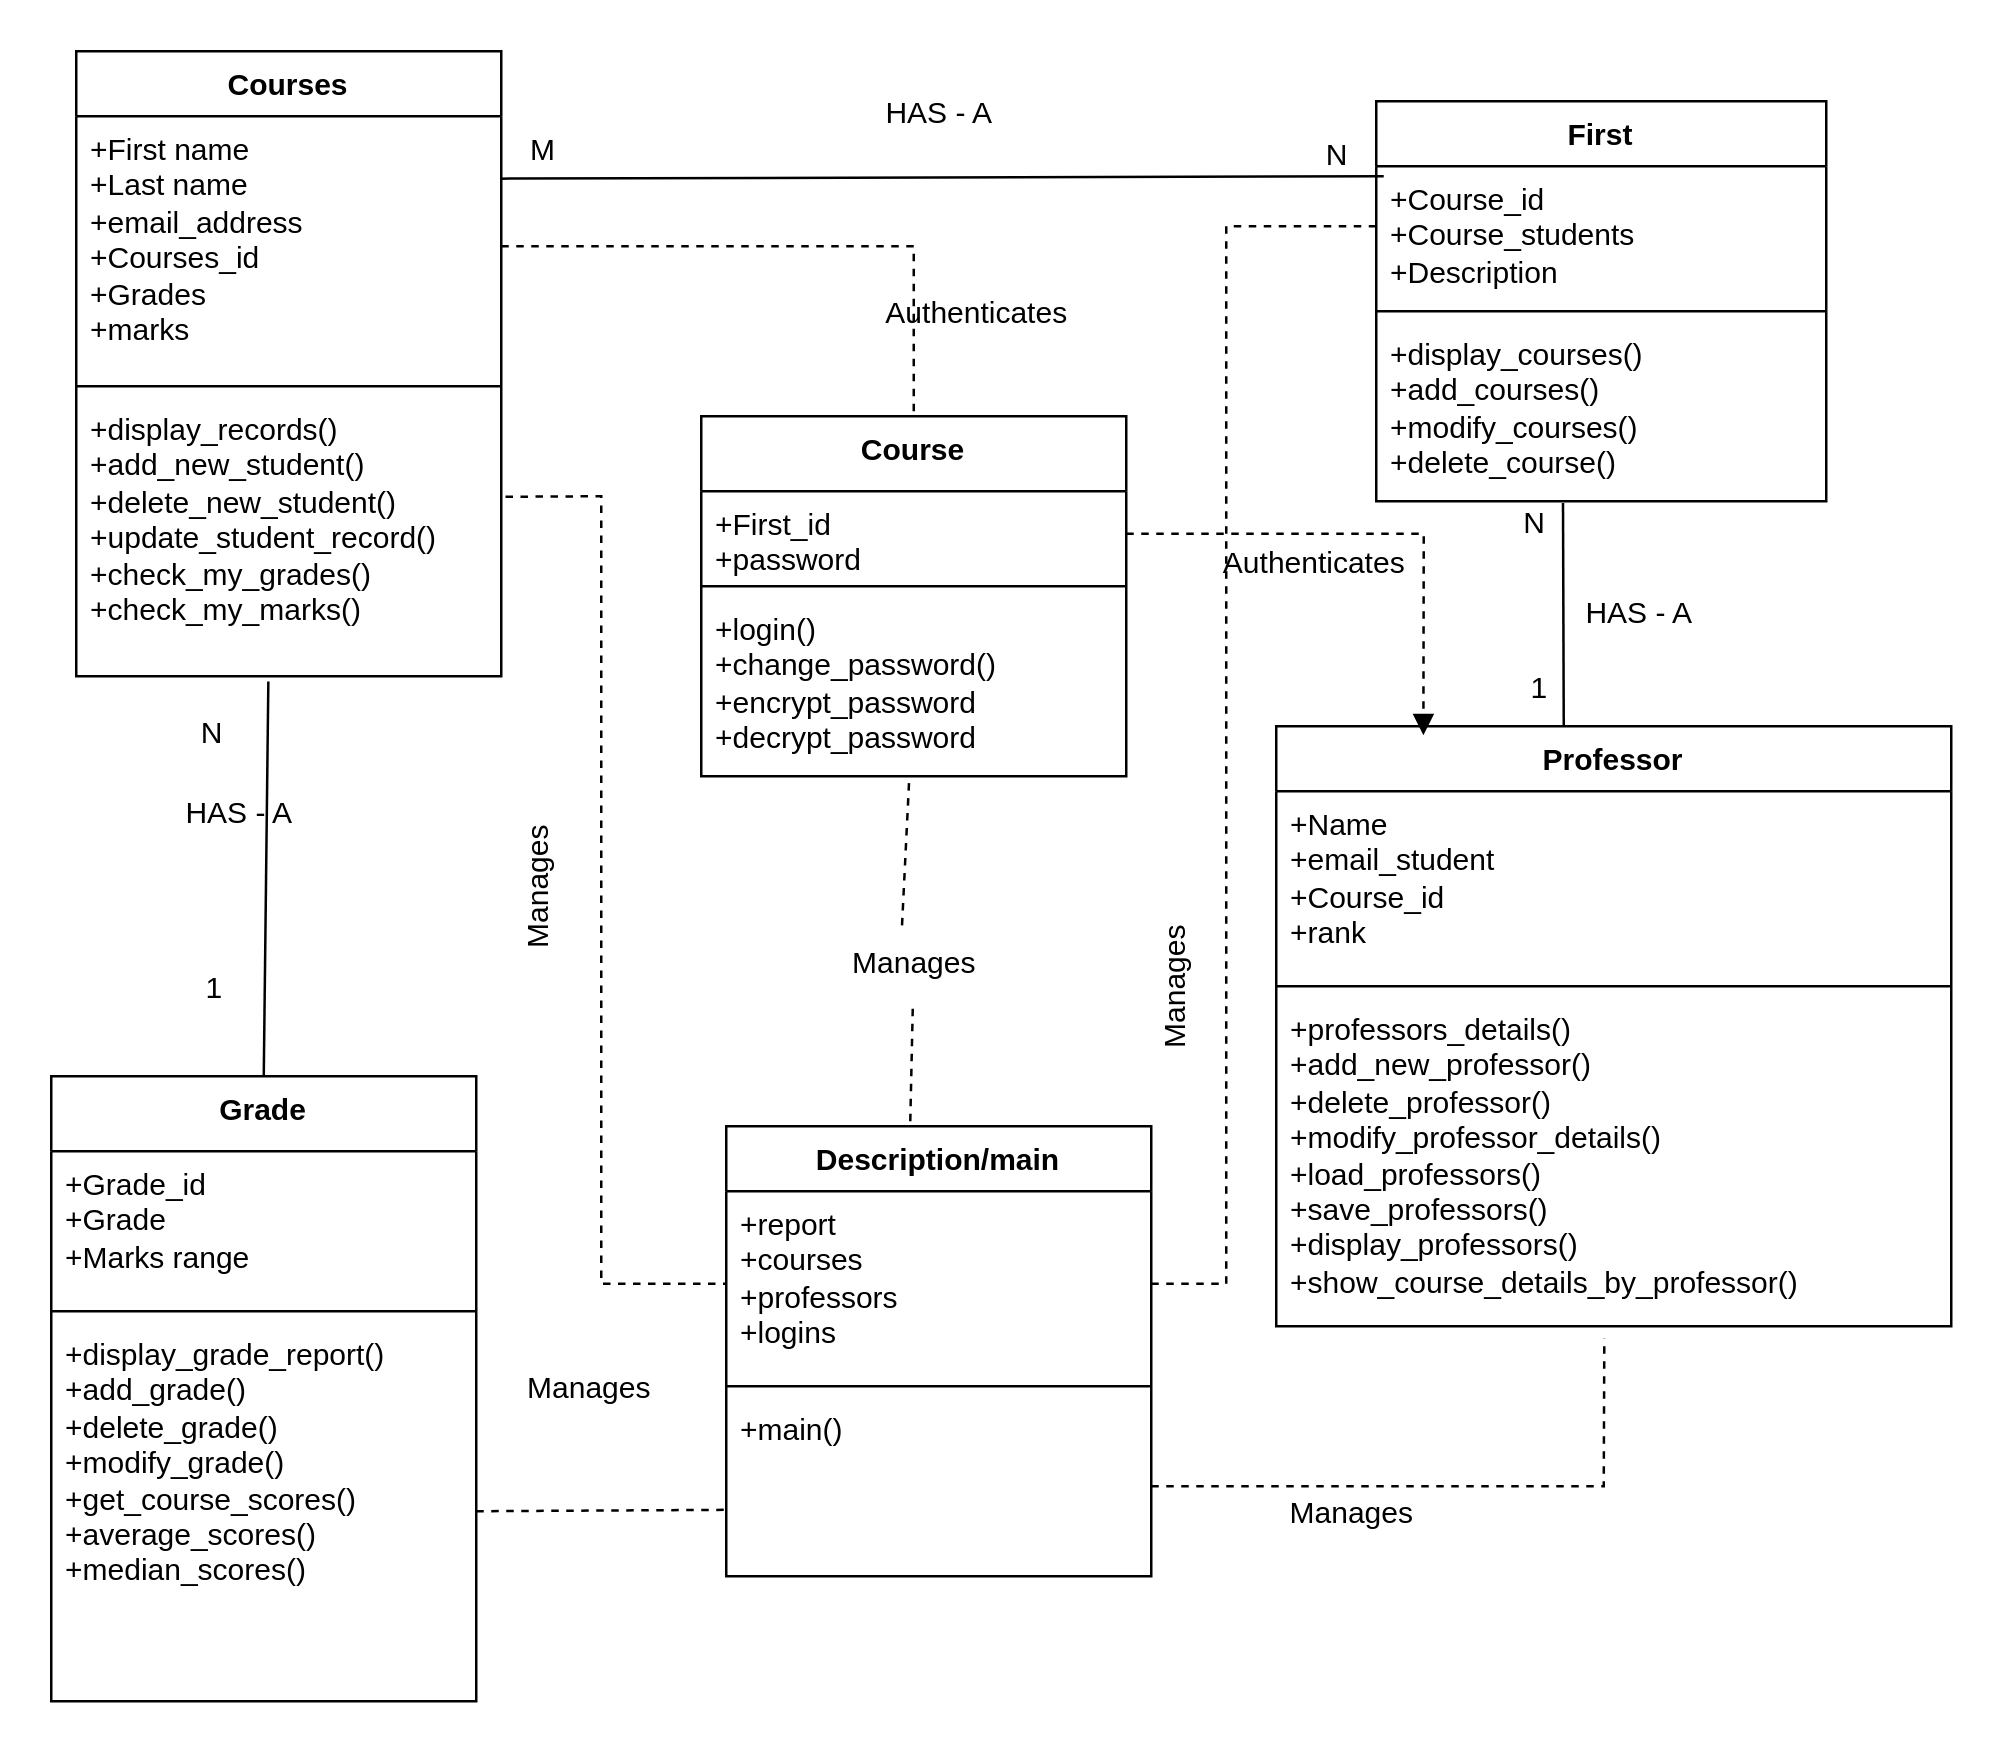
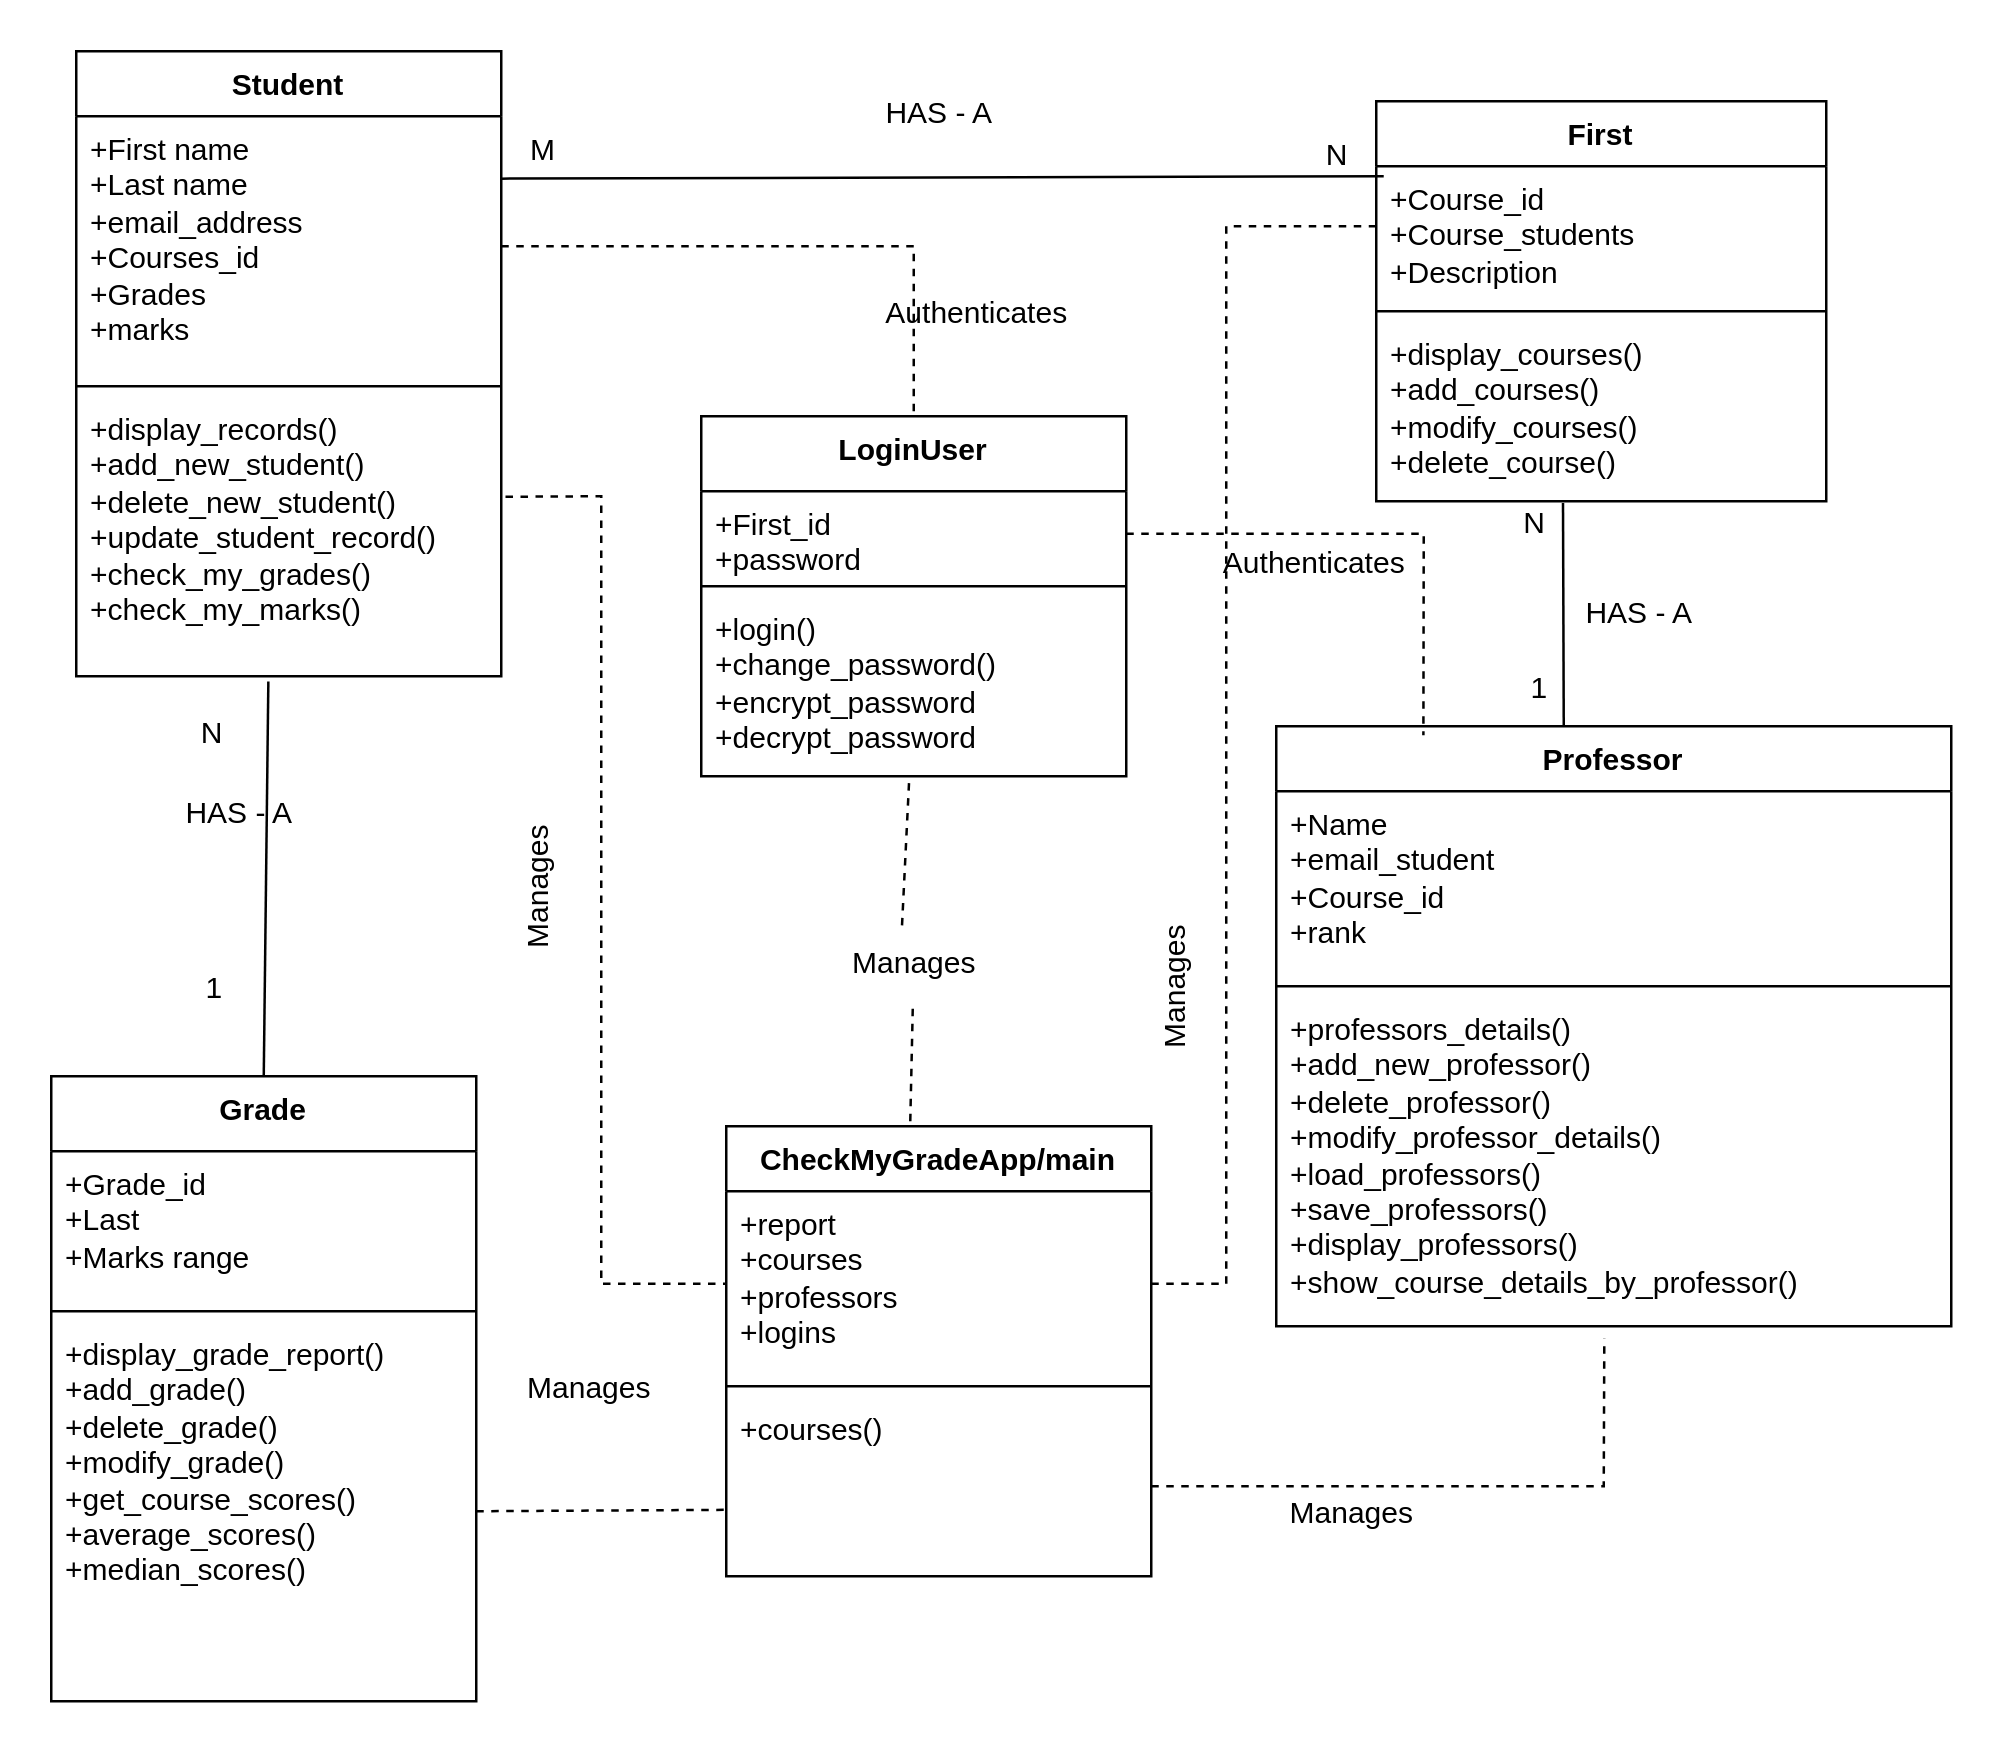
node "Courses": label "Courses" -> "Student"
node "Course": label "Course" -> "LoginUser"
edge "+First_id +password" -> "Professor": arrowhead block -> none
node "Description/main": label "Description/main" -> "CheckMyGradeApp/main"
node "+Grade_id +Grade +Marks range": label "+Grade_id +Grade +Marks range" -> "+Grade_id +Last +Marks range"
node "+main()": label "+main()" -> "+courses()"
